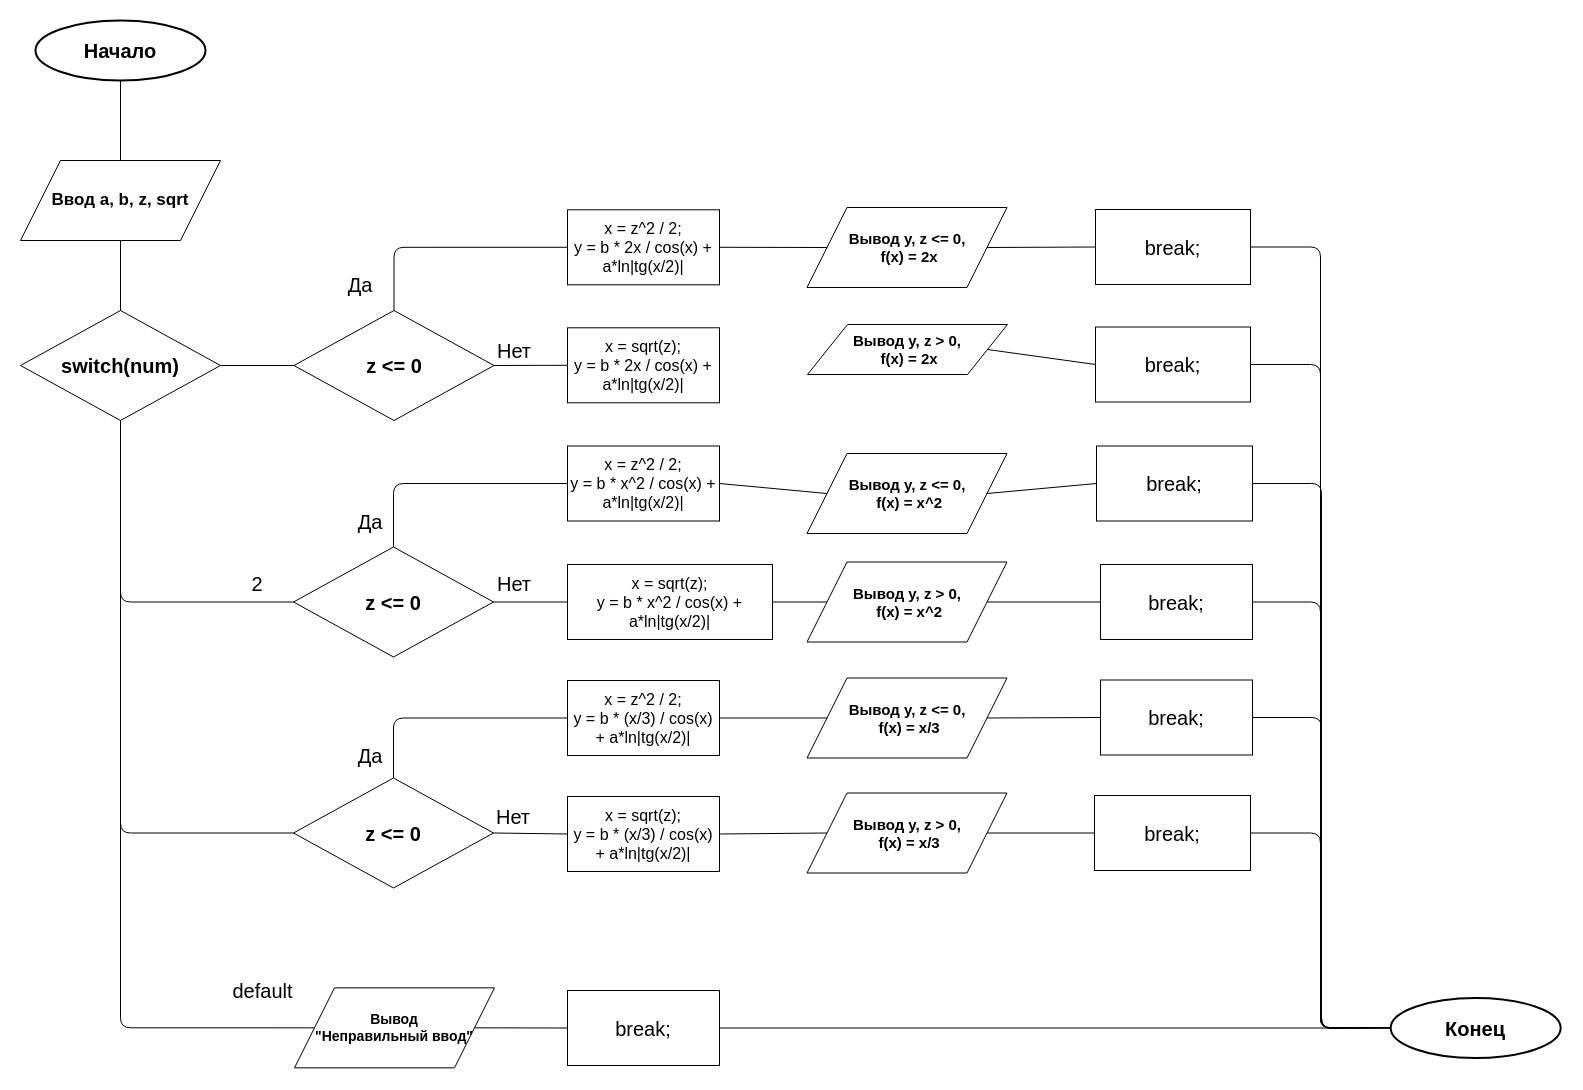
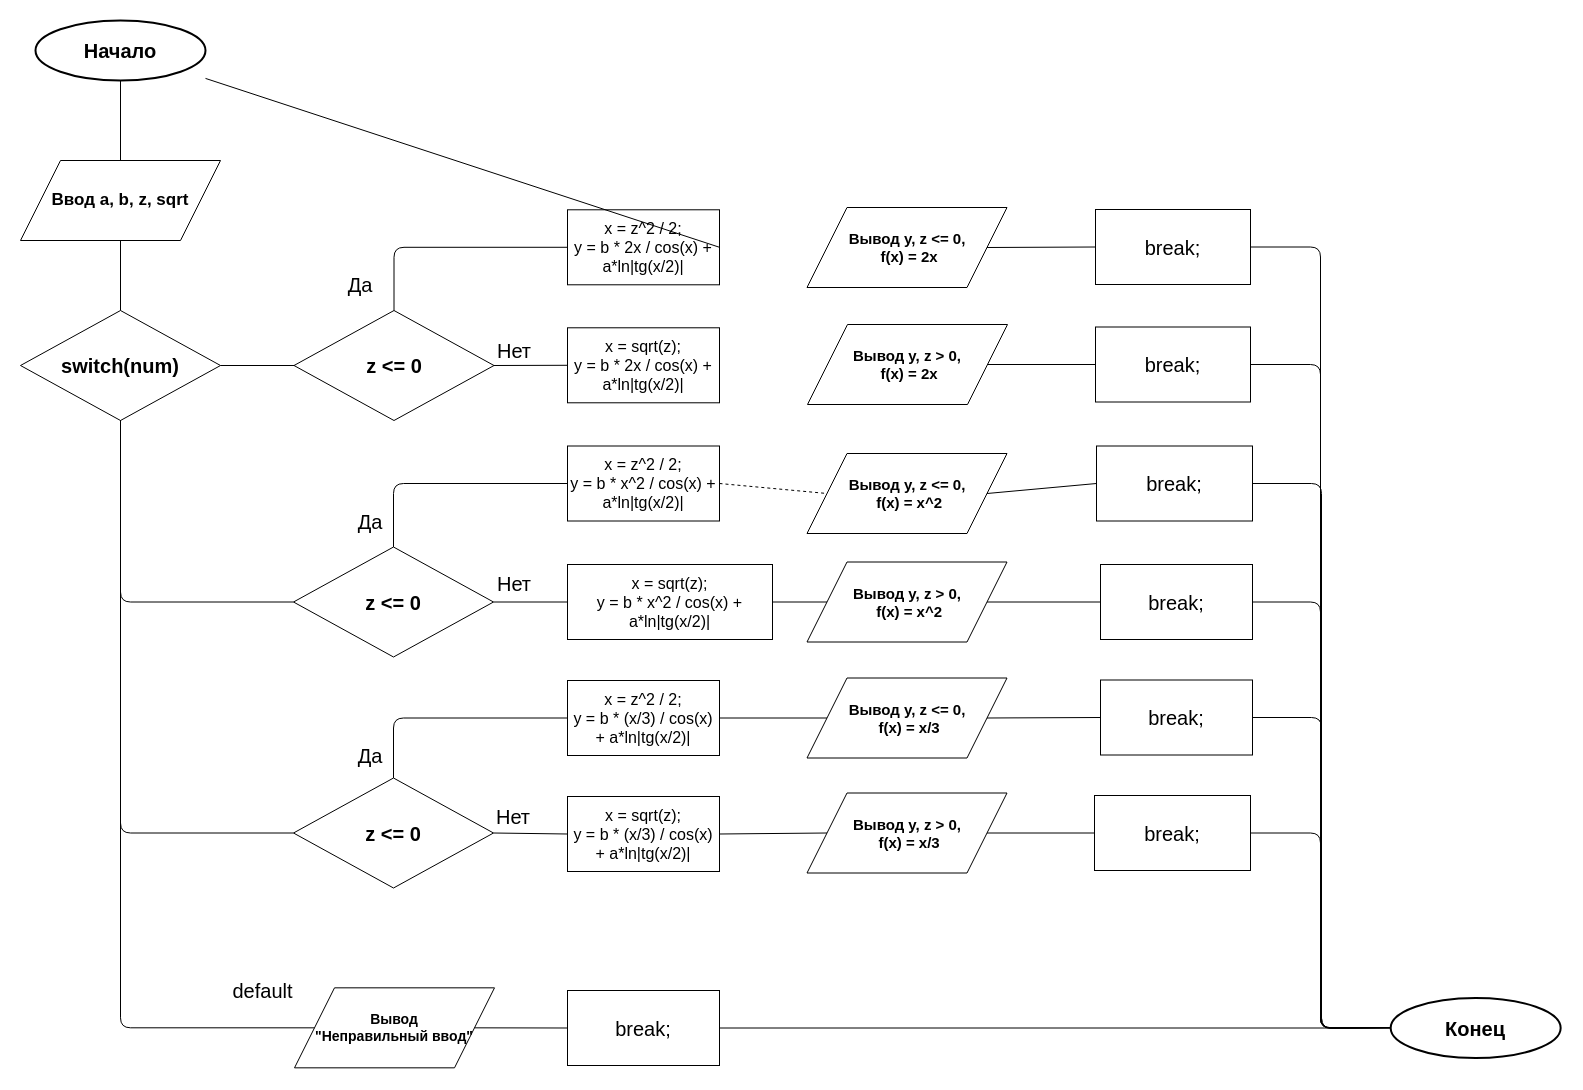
edge "x = z^2 / 2; y = b * 2x / cos(x) + a*ln|tg(x/2)|" -- "Вывод y, z <= 0, f(x) = 2x": now "x = z^2 / 2; y = b * 2x / cos(x) + a*ln|tg(x/2)|" -- "Начало"
node "Вывод y, z > 0, f(x) = 2x": size 200x50 -> 200x80
edge "x = z^2 / 2;y = b * x^2 / cos(x) + a*ln|tg(x/2)|" -- "Вывод y, z <= 0, f(x) = x^2": style solid -> dashed
node "2": removed
